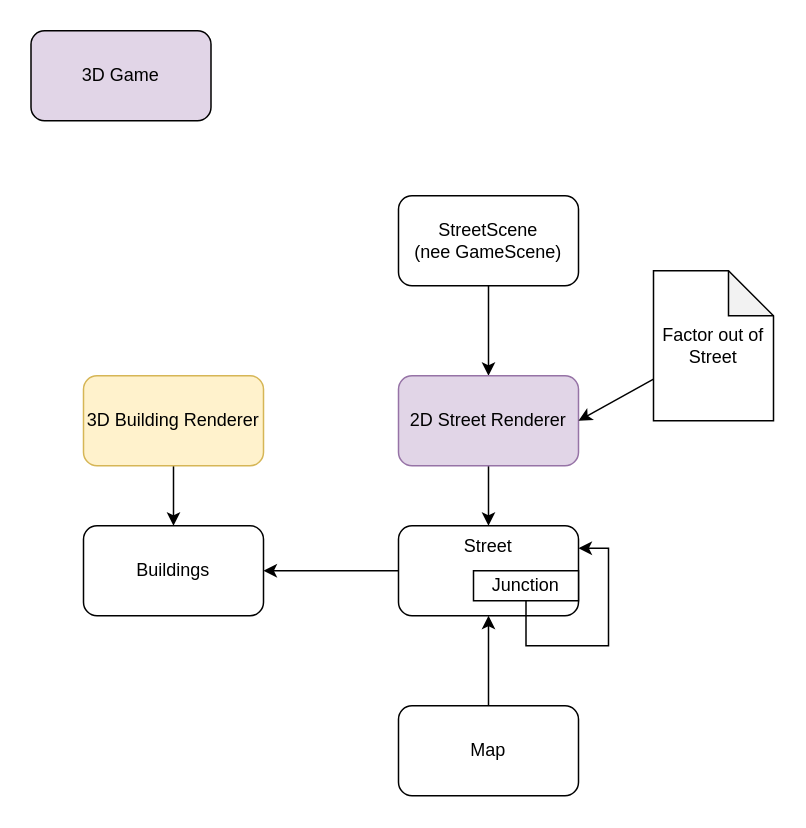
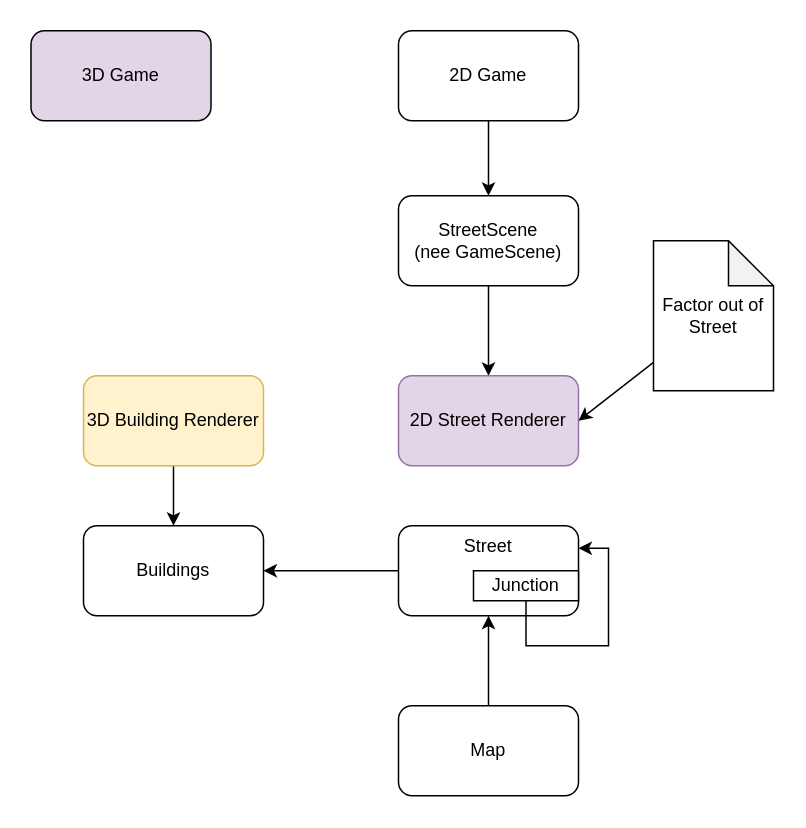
node "2D Game": added
edge "2D Game" -> "StreetScene (nee GameScene)": added
node "Factor out of Street": moved (713, 346) -> (713, 316)
edge "2D Street Renderer" -> "Street": removed
